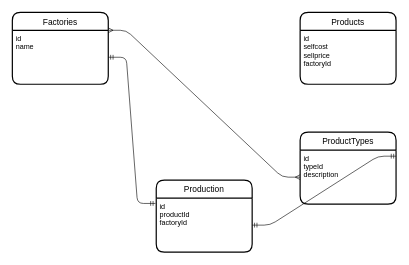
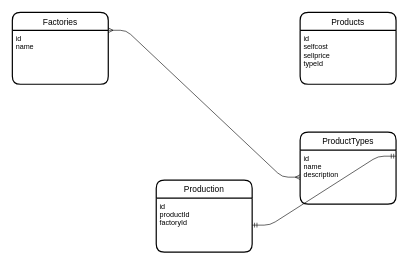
node "id selfcost sellprice factoryId": label "id selfcost sellprice factoryId" -> "id selfcost sellprice typeId"
edge "id name" -- "id productId factoryId": removed
node "id typeId description": label "id typeId description" -> "id name description"
